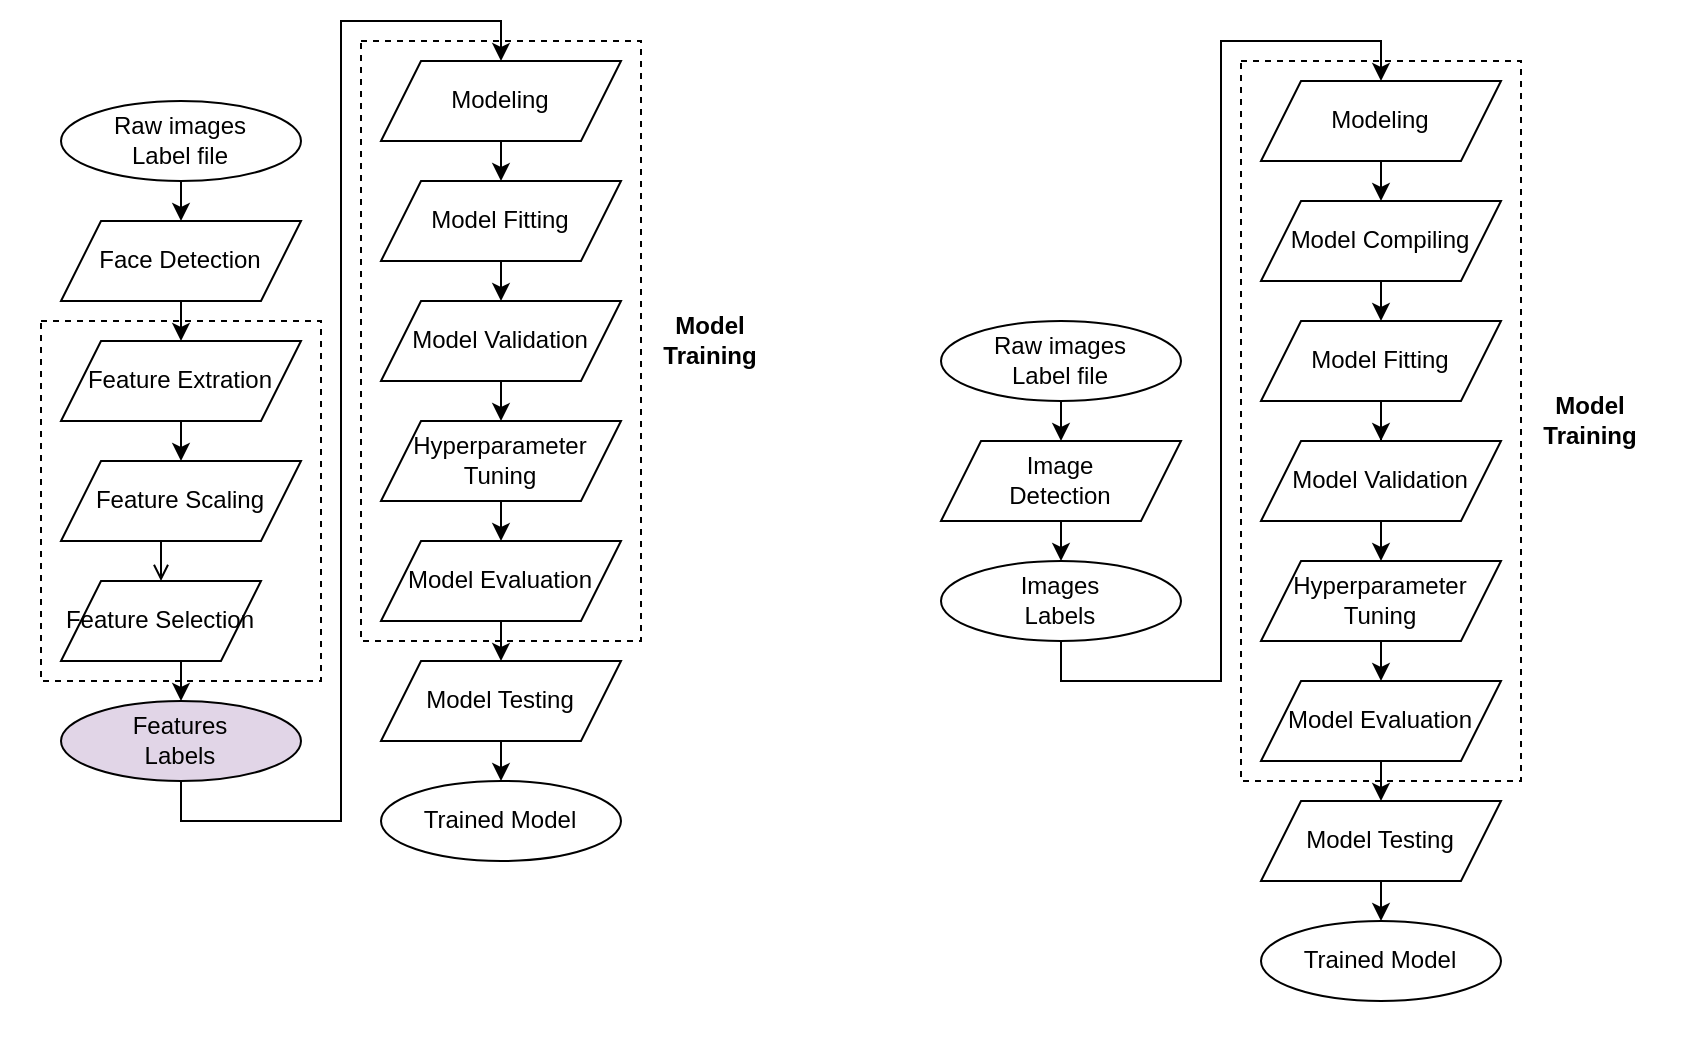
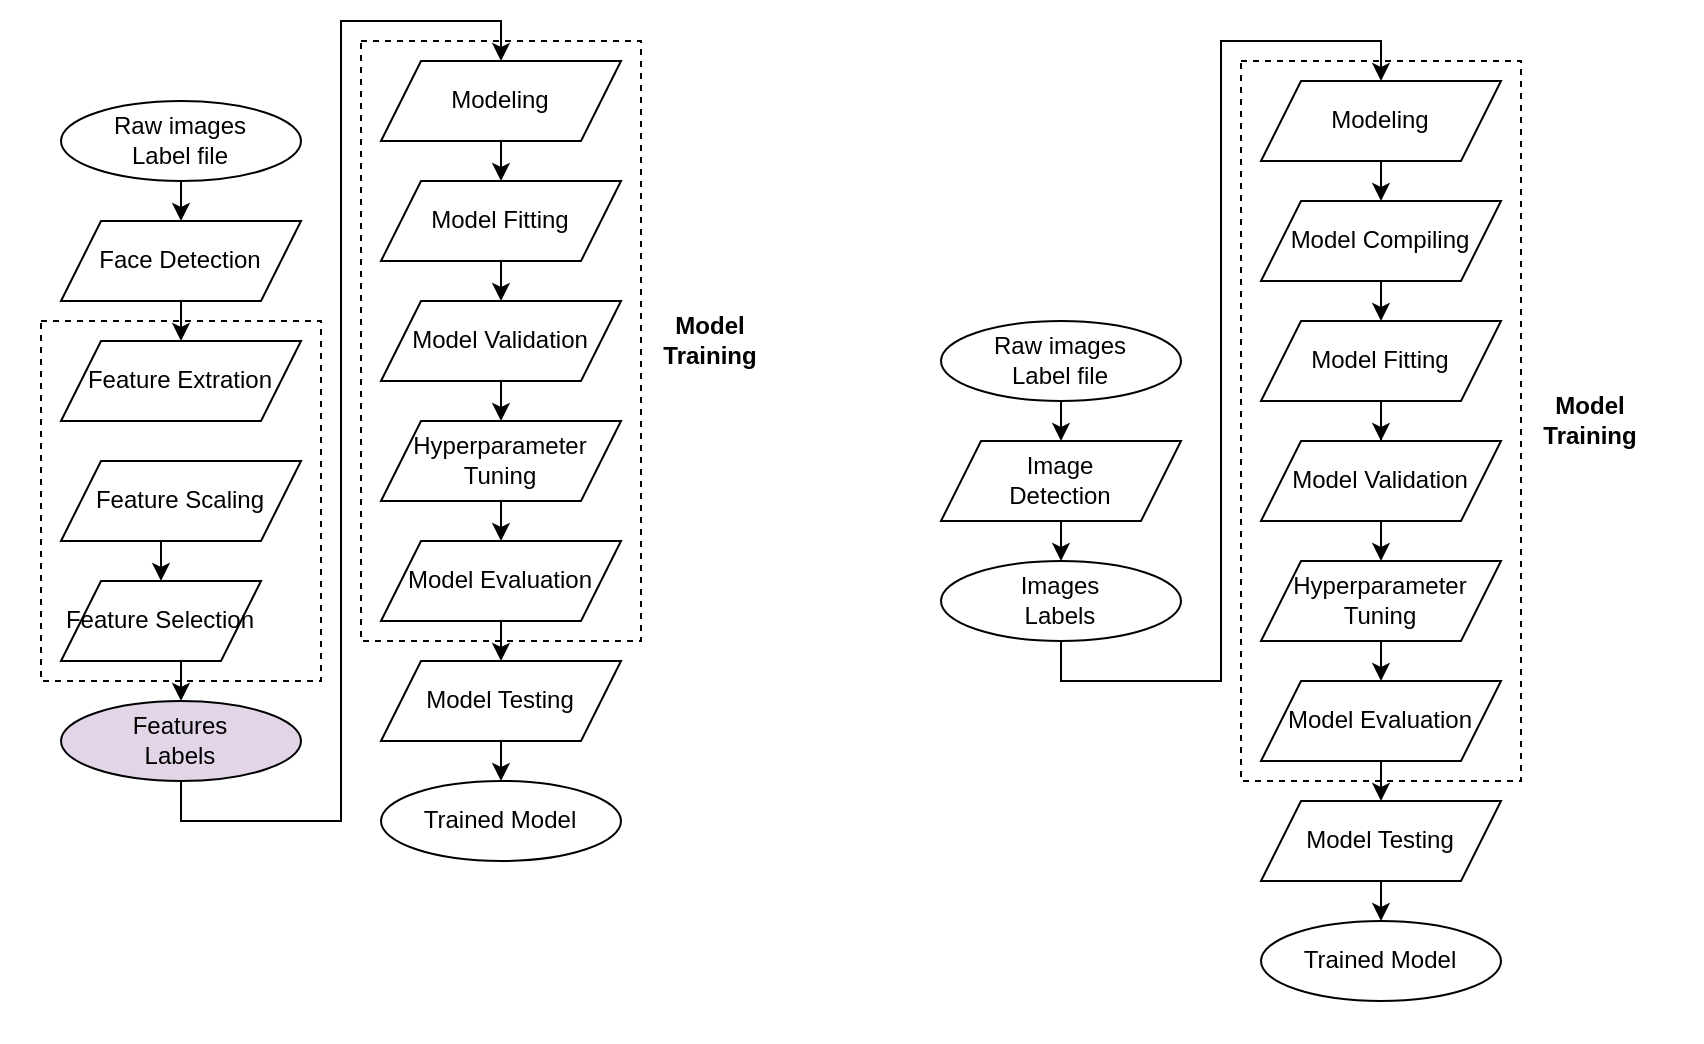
edge "Feature Extration" -> "Feature Scaling": removed
edge "Feature Scaling" -> "Feature Selection": arrowhead open -> classic
